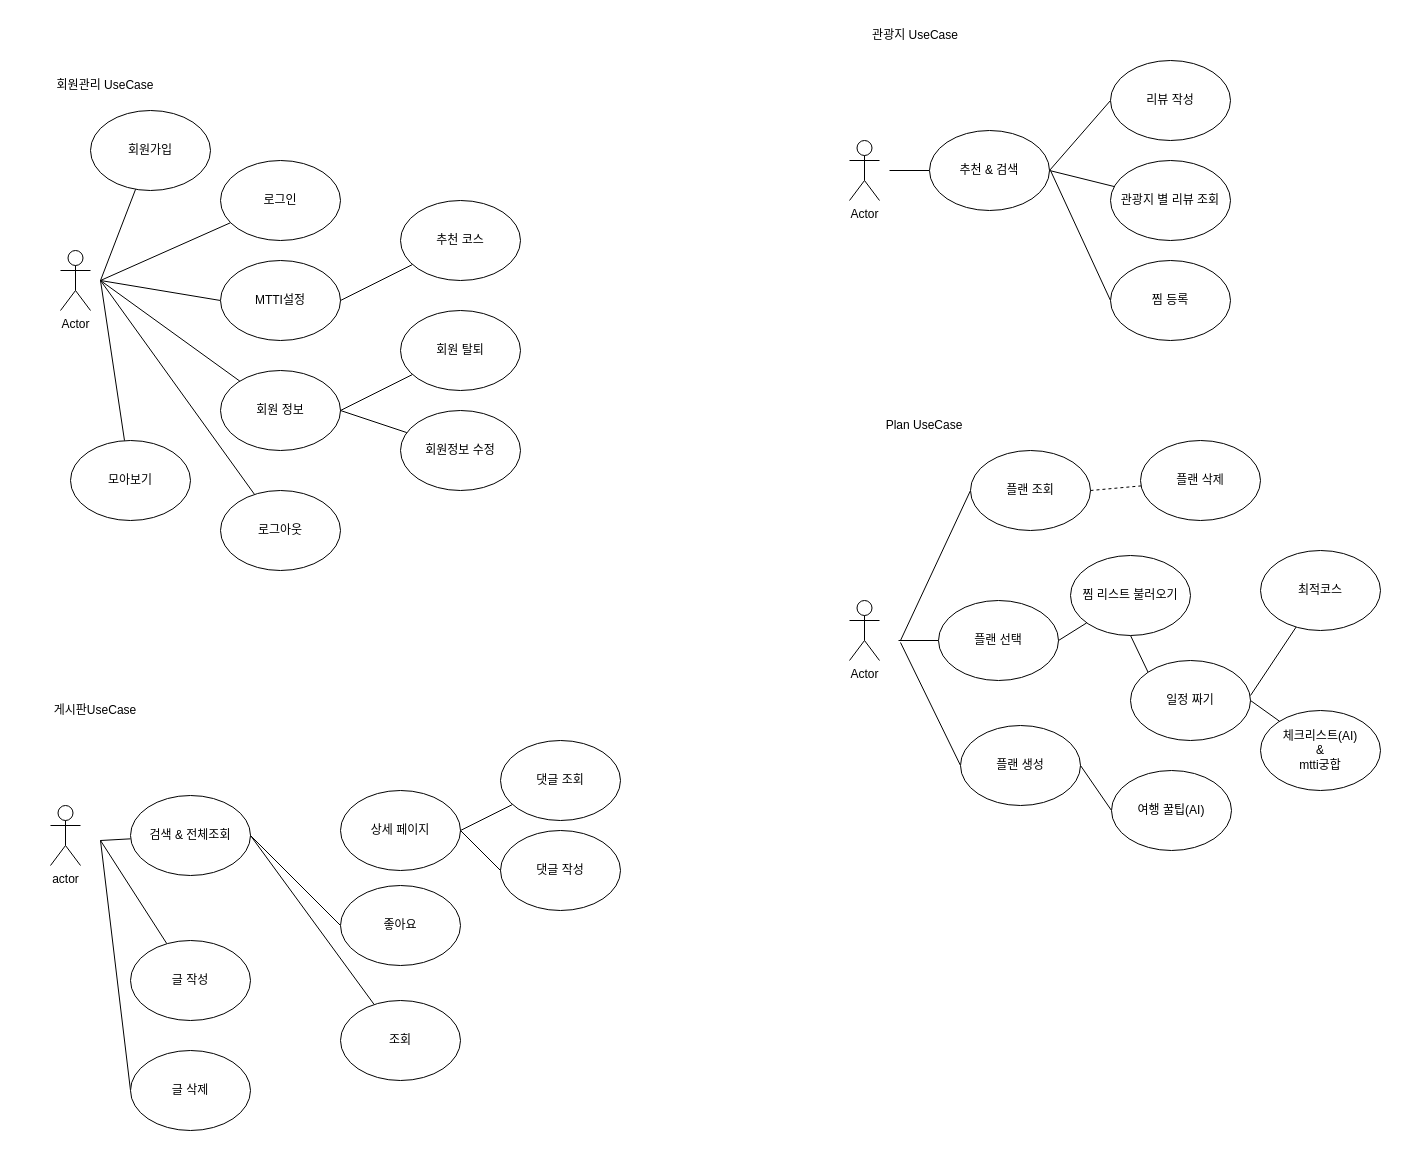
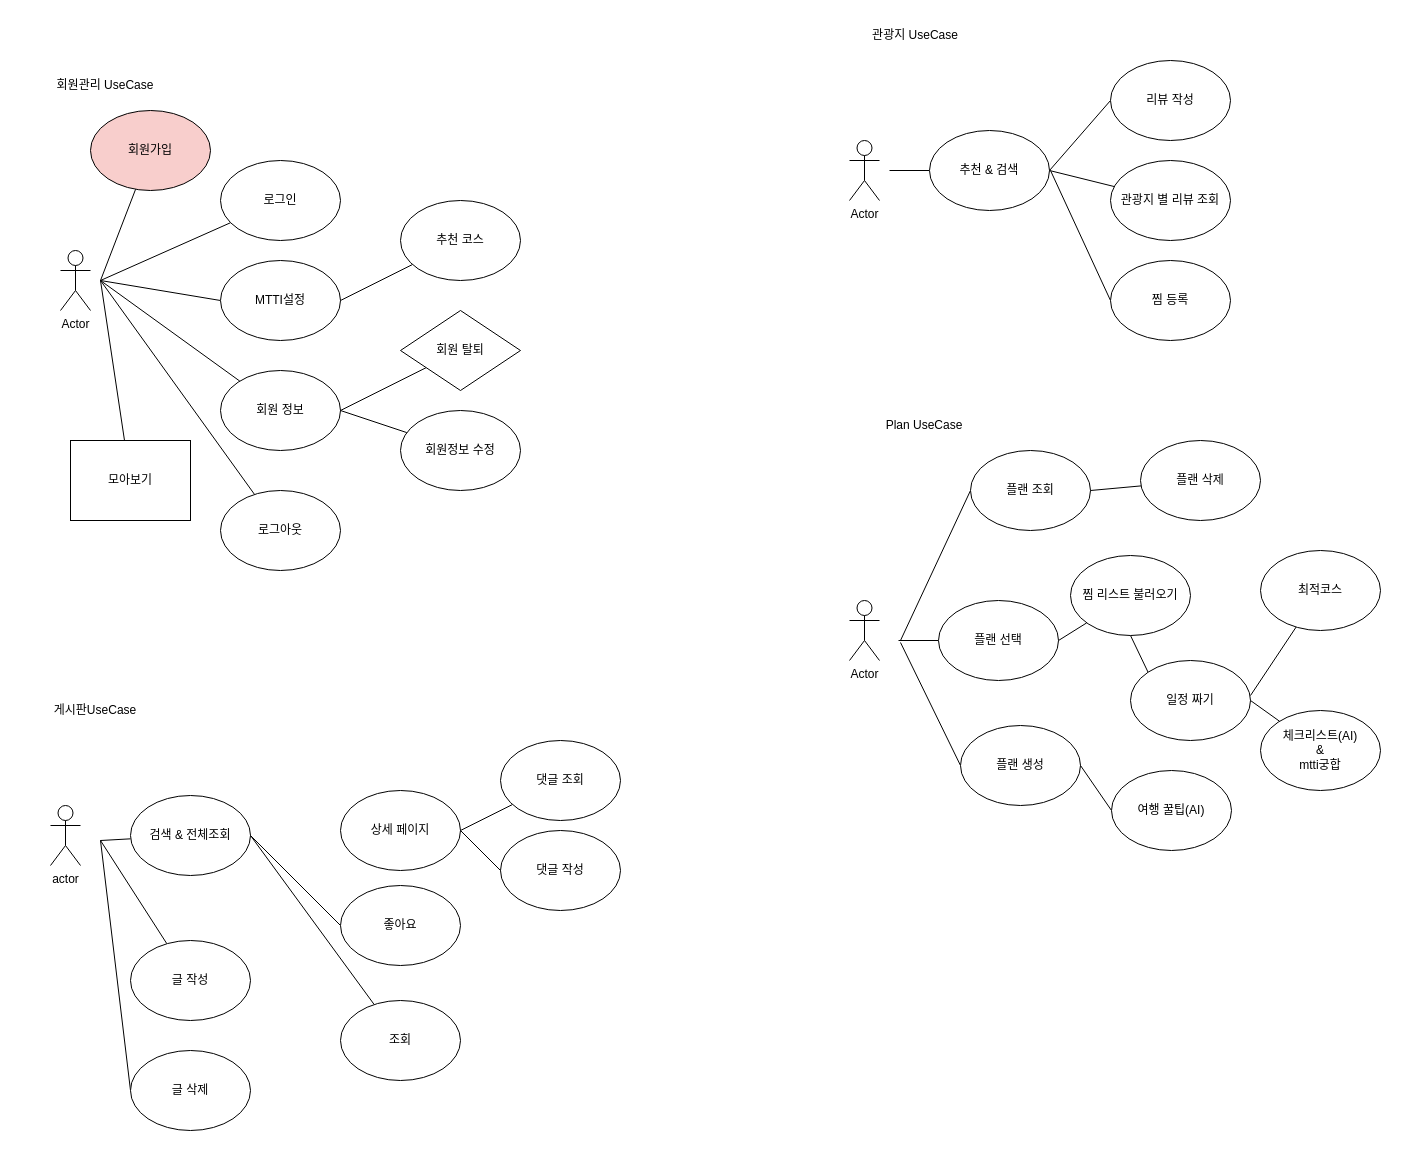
node "회원가입": fillcolor #ffffff -> #f8cecc
node "회원 탈퇴": shape ellipse -> diamond
node "모아보기": shape ellipse -> rectangle
edge "플랜 삭제" -- "플랜 조회": style dashed -> solid
